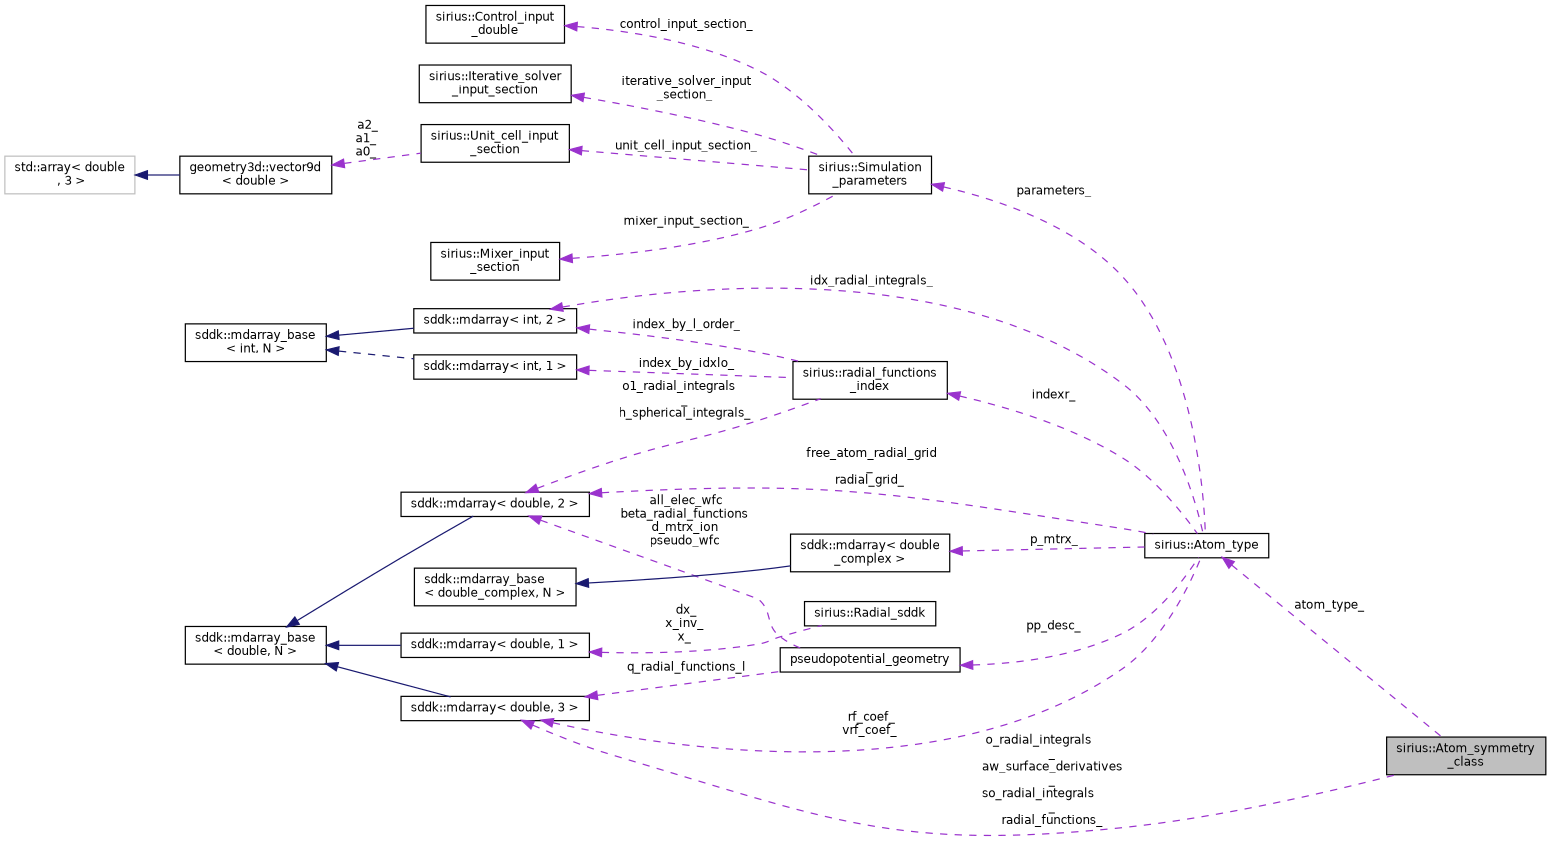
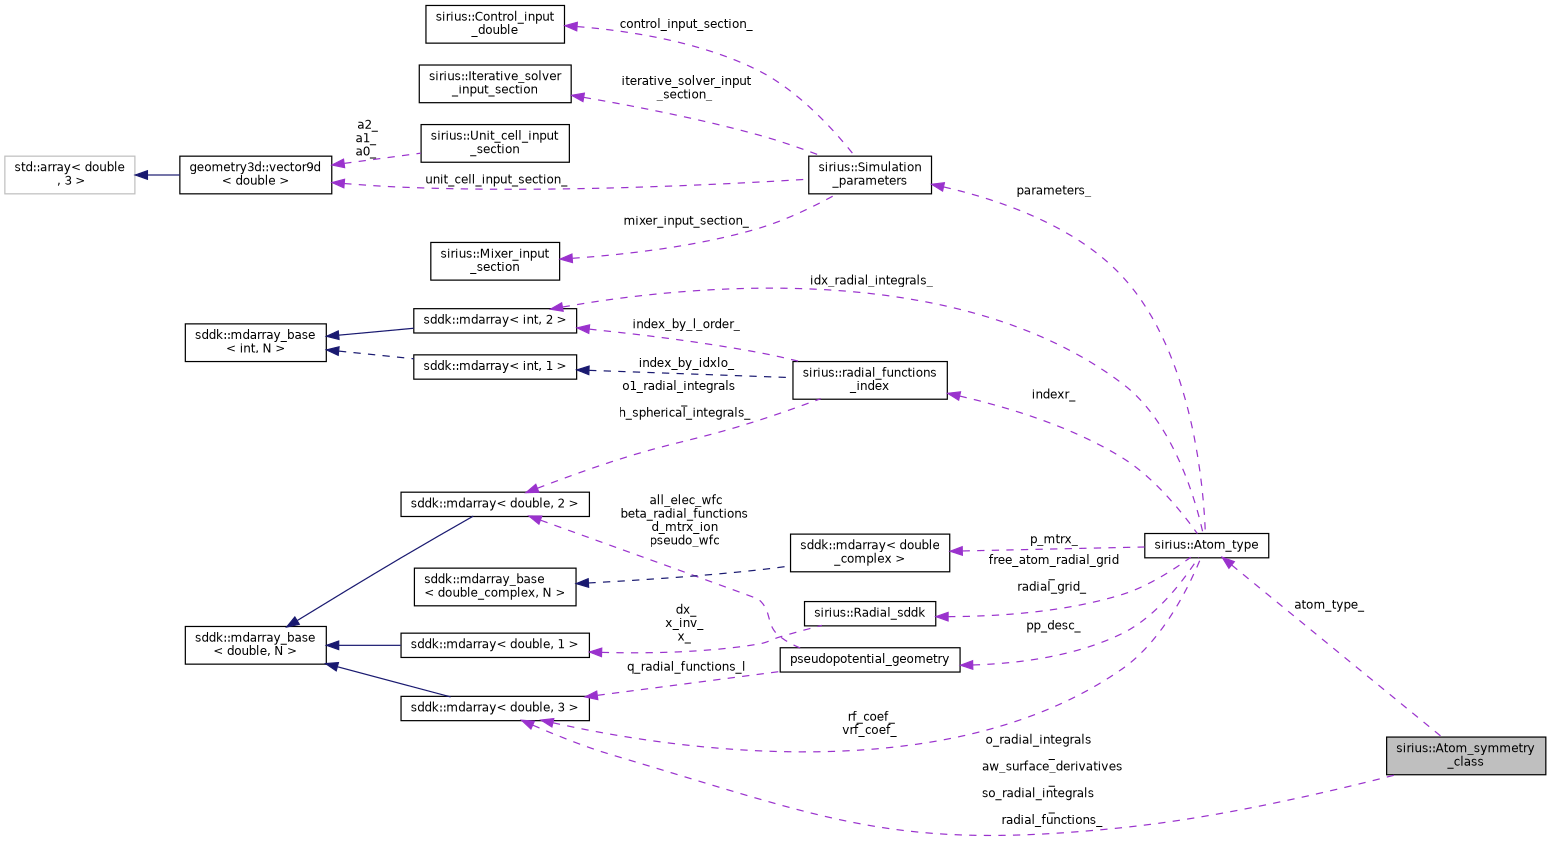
edge "sirius::Simulation _parameters" -> "sirius::Unit_cell_input _section": now "sirius::Simulation _parameters" -> "geometry3d::vector9d < double >"
edge "sirius::radial_functions _index" -> "sddk::mdarray< int, 1 >": color darkorchid3 -> midnightblue
edge "sirius::Atom_type" -> "sddk::mdarray< double, 2 >": now "sirius::Atom_type" -> "sirius::Radial_sddk"
edge "sddk::mdarray< double _complex >" -> "sddk::mdarray_base < double_complex, N >": style solid -> dashed
